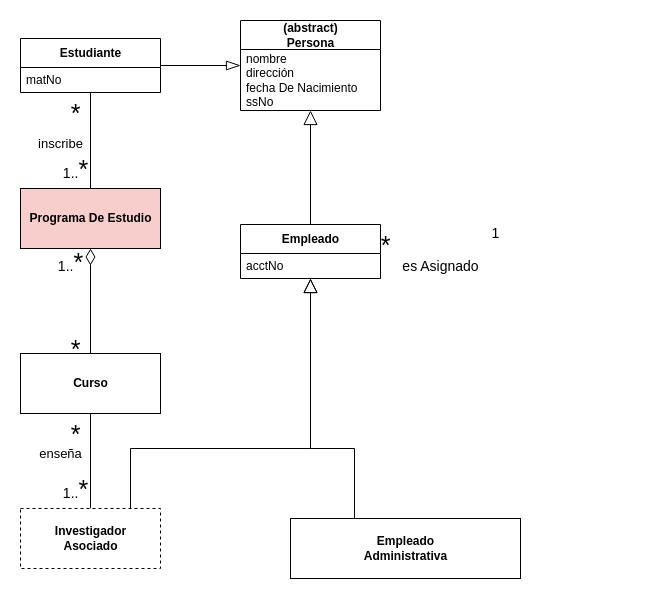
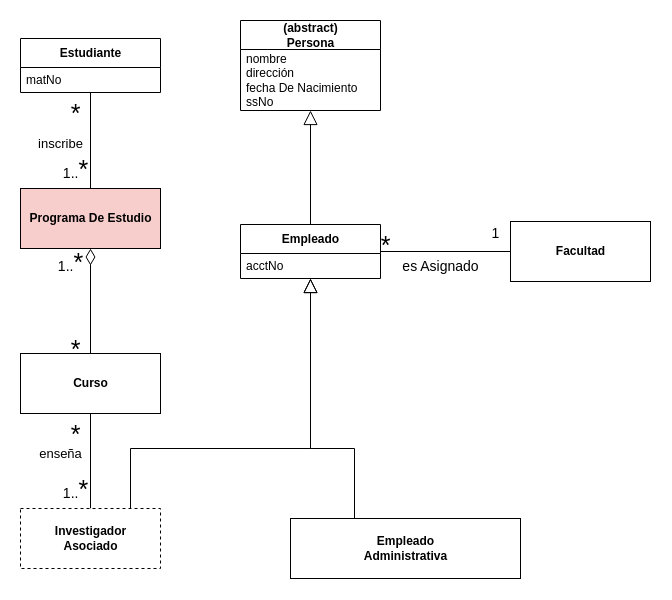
edge "Estudiante" -> "(abstract) Persona": removed
edge "Empleado" -- "Facultad": added
node "Facultad": added
